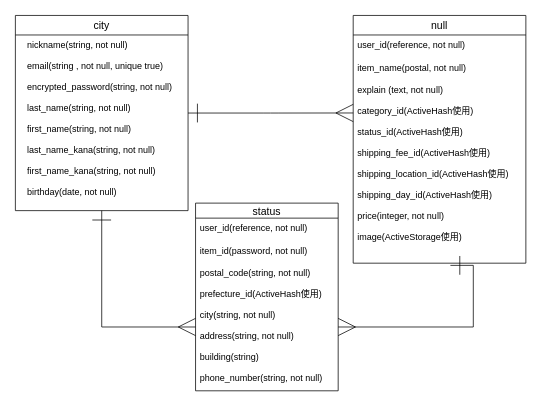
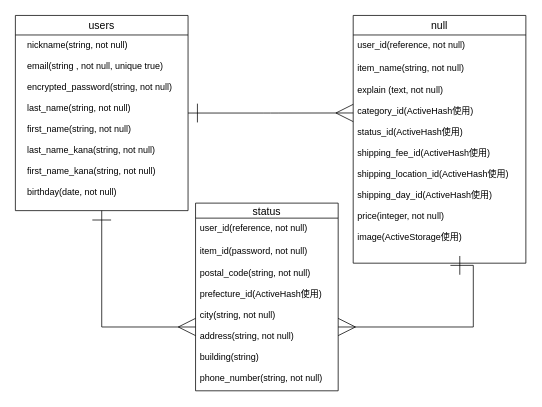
node "city": label "city" -> "users"
node "item_name(postal, not null)": label "item_name(postal, not null)" -> "item_name(string, not null)"
